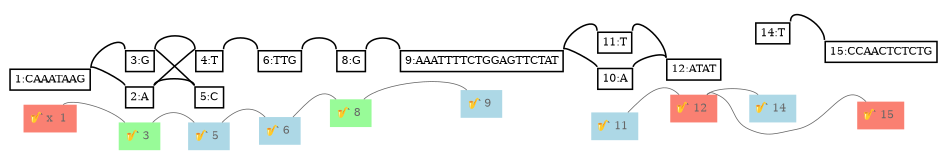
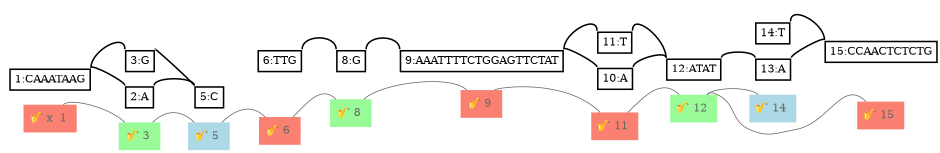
node "4:T": removed
node "13:A": added
edge "🎷 9" -- "🎷 11": added
node "🎷 9": fillcolor lightblue -> salmon
node "🎷 12": fillcolor salmon -> palegreen
node "🎷 11": fillcolor lightblue -> salmon
node "🎷 6": fillcolor lightblue -> salmon
